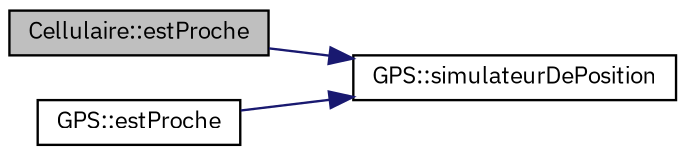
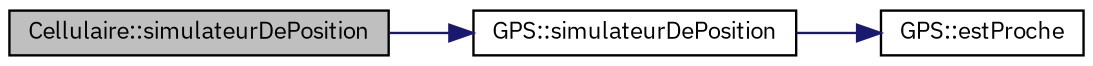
node "Cellulaire::estProche": label "Cellulaire::estProche" -> "Cellulaire::simulateurDePosition"
edge "GPS::estProche" -> "GPS::simulateurDePosition": reversed
